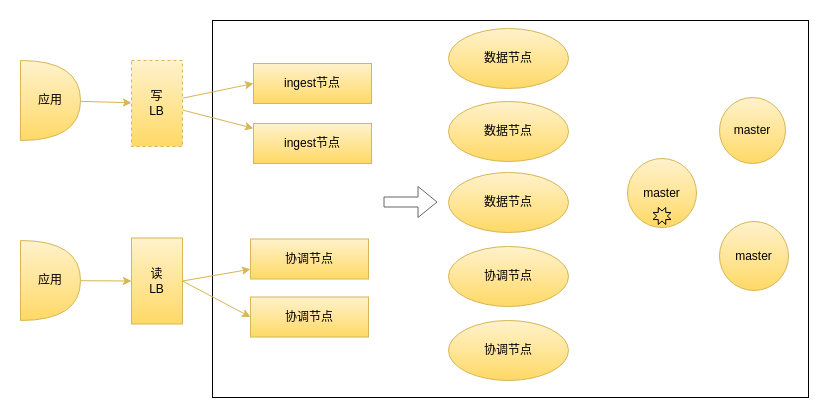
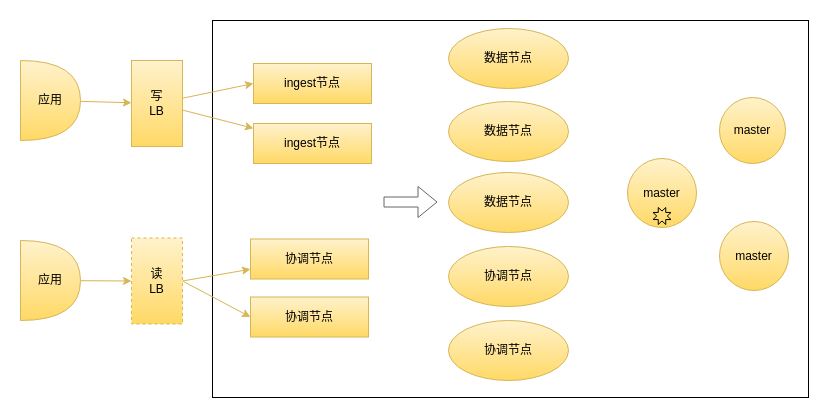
node "写 LB": style dashed -> solid
node "读 LB": style solid -> dashed
